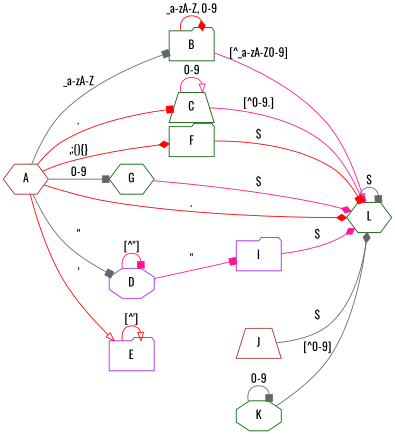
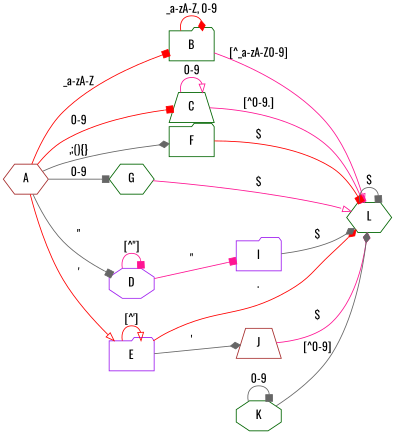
edge "A" -> "B": color gray40 -> red
edge "A" -> "C": label "." -> "0-9"
edge "A" -> "F": color red -> gray40
edge "G" -> "L": arrowhead diamond -> onormal
edge "A" -> "L": now "E" -> "L"
edge "I" -> "L": color deeppink -> gray40
edge "J" -> "L": color gray40 -> deeppink
edge "E" -> "J": added, label "'"
